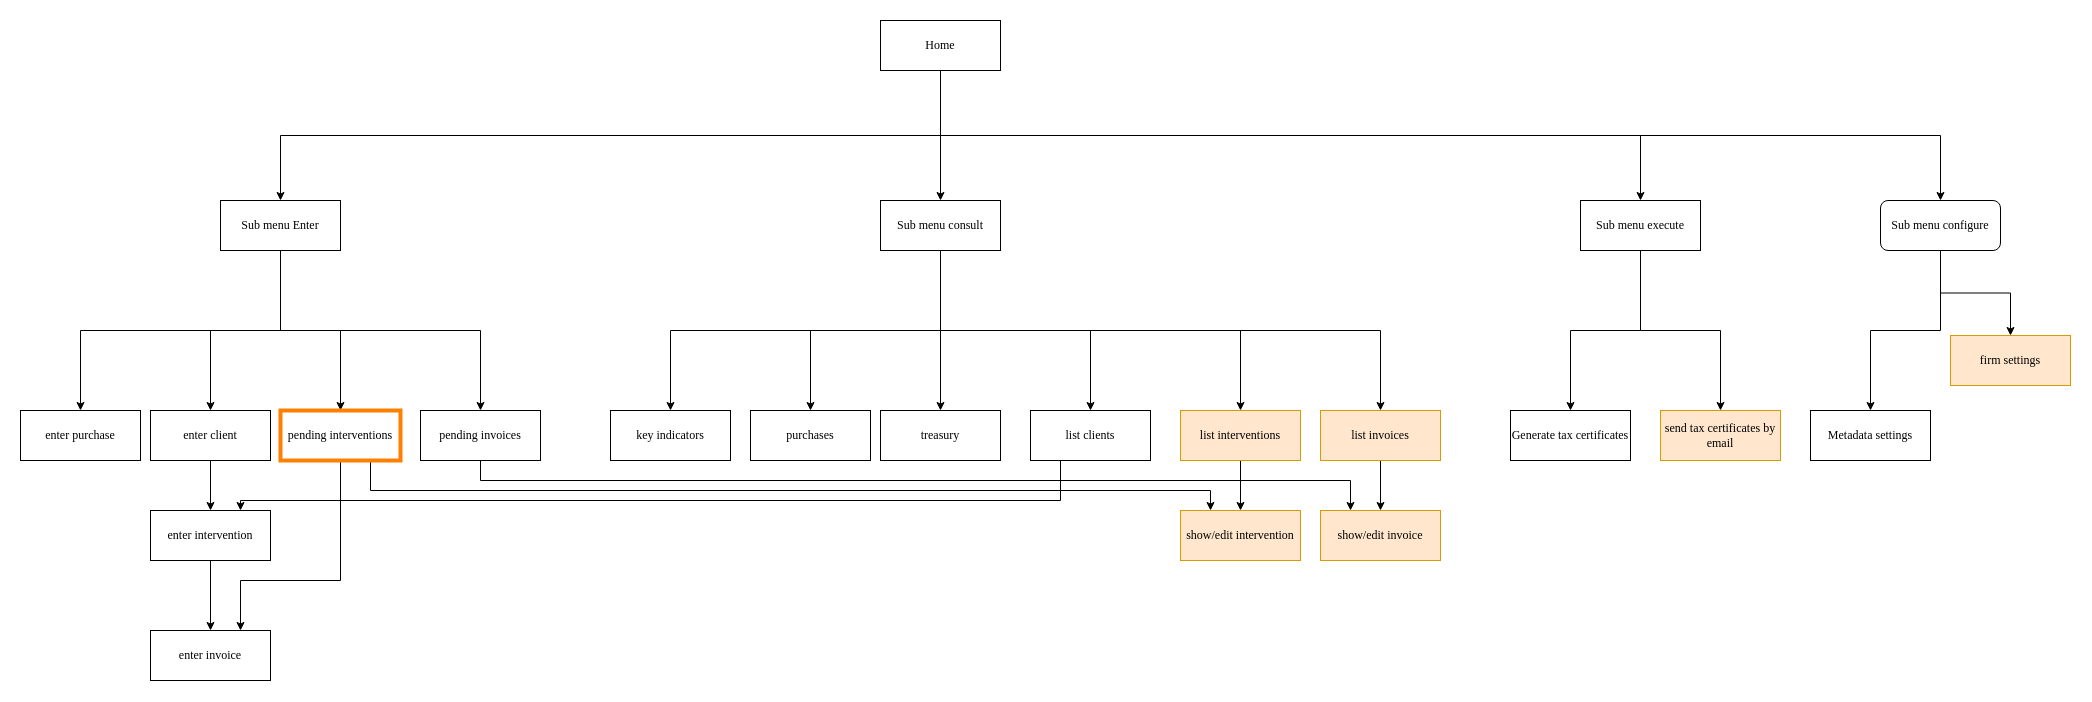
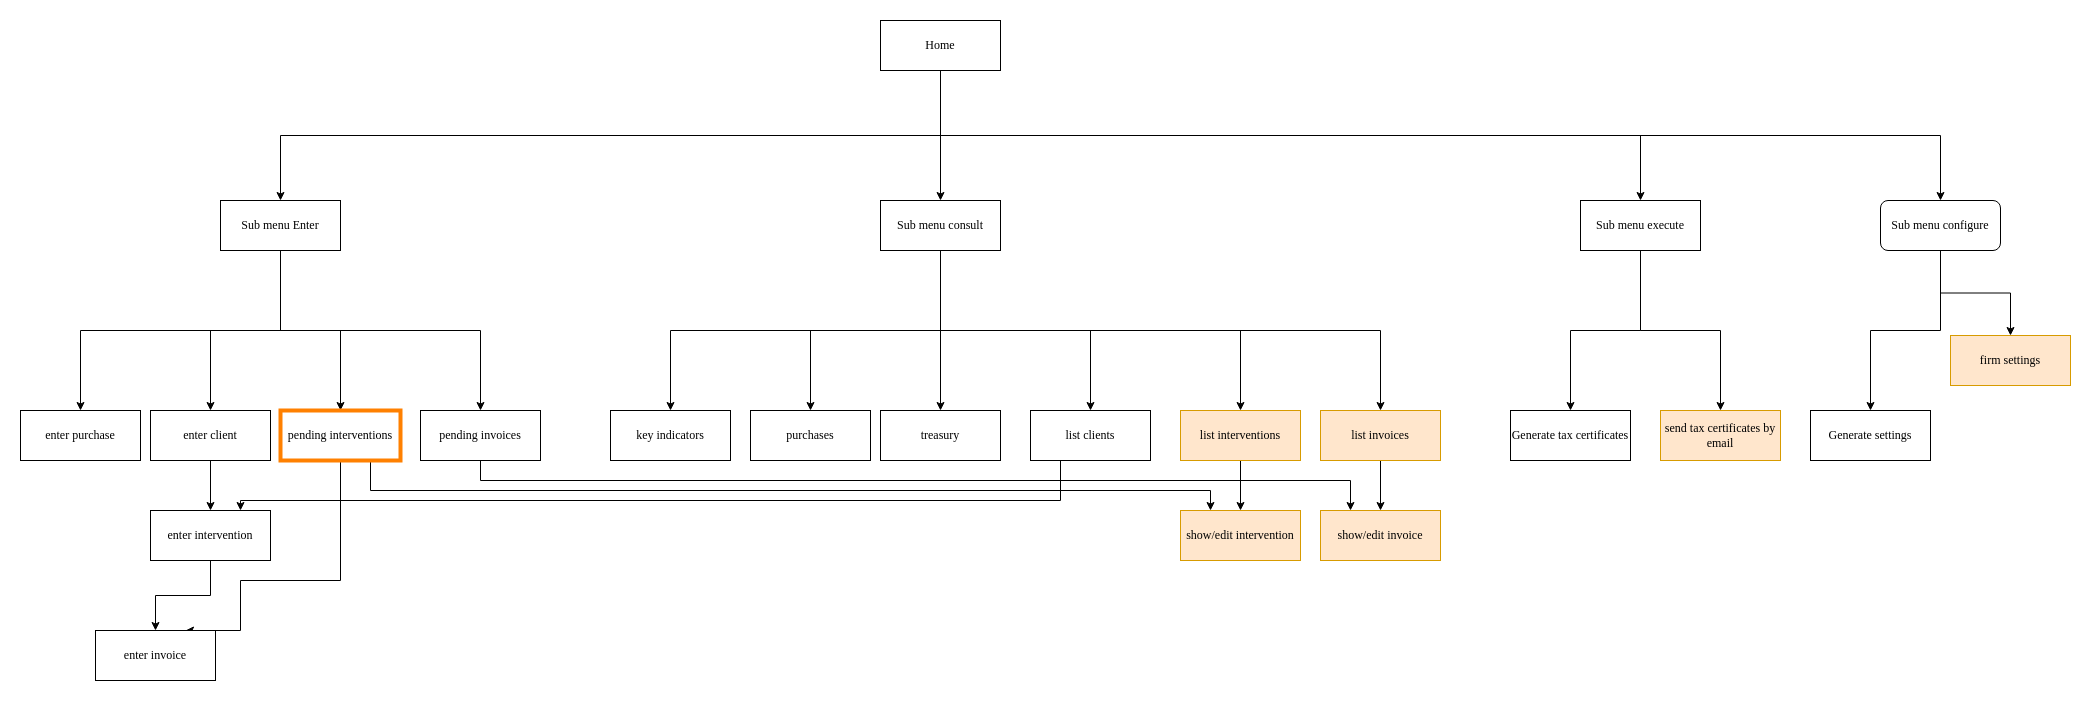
node "Metadata settings": label "Metadata settings" -> "Generate settings"
node "enter invoice": moved (211, 656) -> (156, 656)
